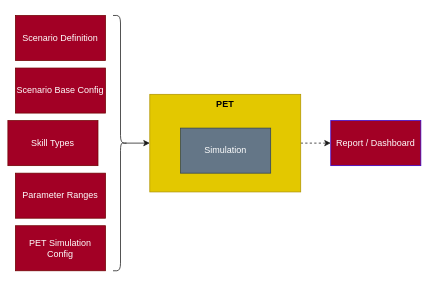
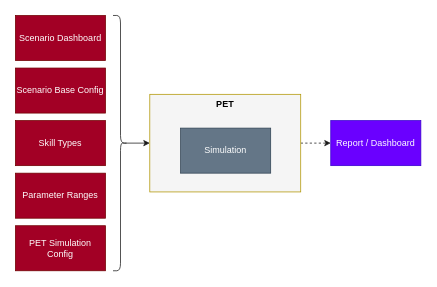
node "Scenario Definition": label "Scenario Definition" -> "Scenario Dashboard"
node "PET": fillcolor #e3c800 -> #f5f5f5
node "Skill Types": moved (53, 143) -> (60, 143)
node "Report / Dashboard": fillcolor #a20025 -> #6a00ff
